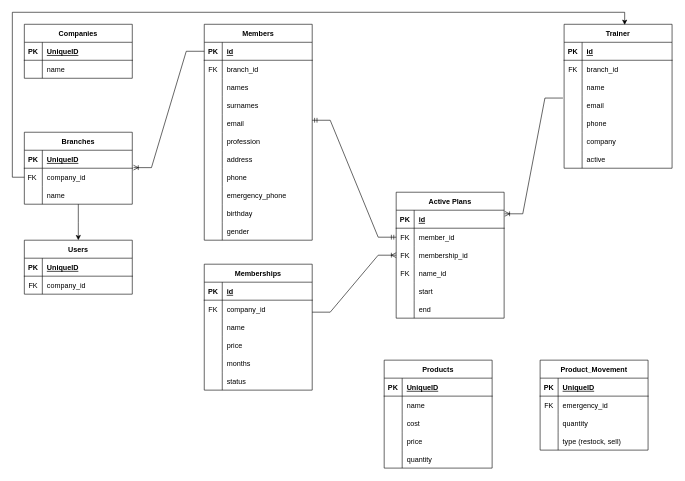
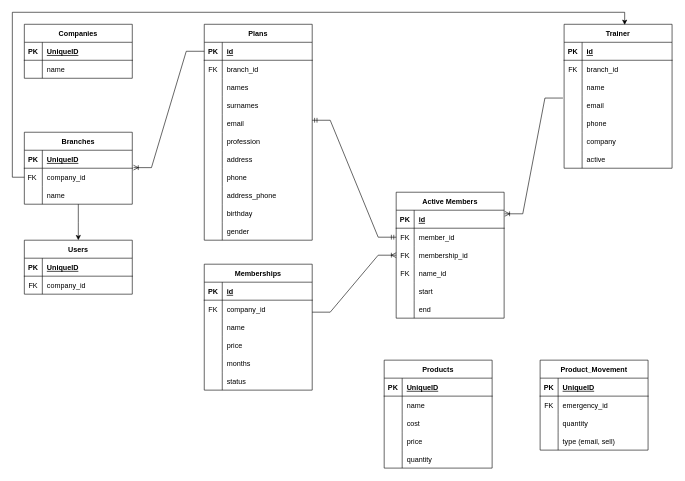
node "Members": label "Members" -> "Plans"
node "emergency_phone": label "emergency_phone" -> "address_phone"
node "Active Plans": label "Active Plans" -> "Active Members"
node "type (restock, sell)": label "type (restock, sell)" -> "type (email, sell)"
